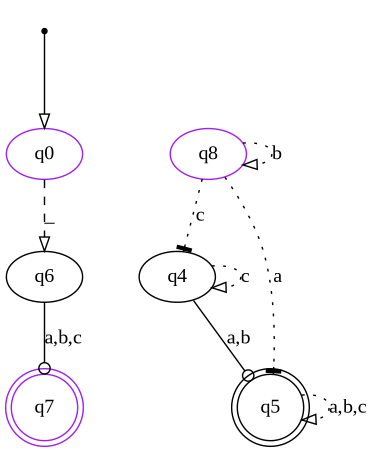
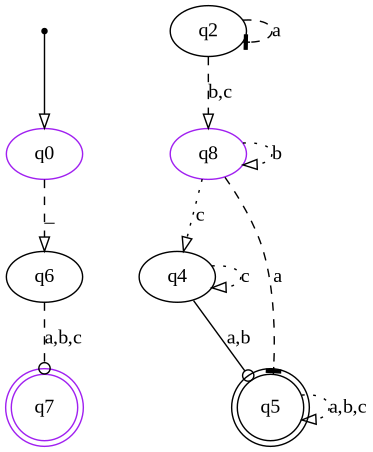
node "q2": added
edge "q8" -> "q4": arrowhead tee -> onormal
edge "q8" -> "q5": style dotted -> dashed
edge "q6" -> "q7": style solid -> dashed
